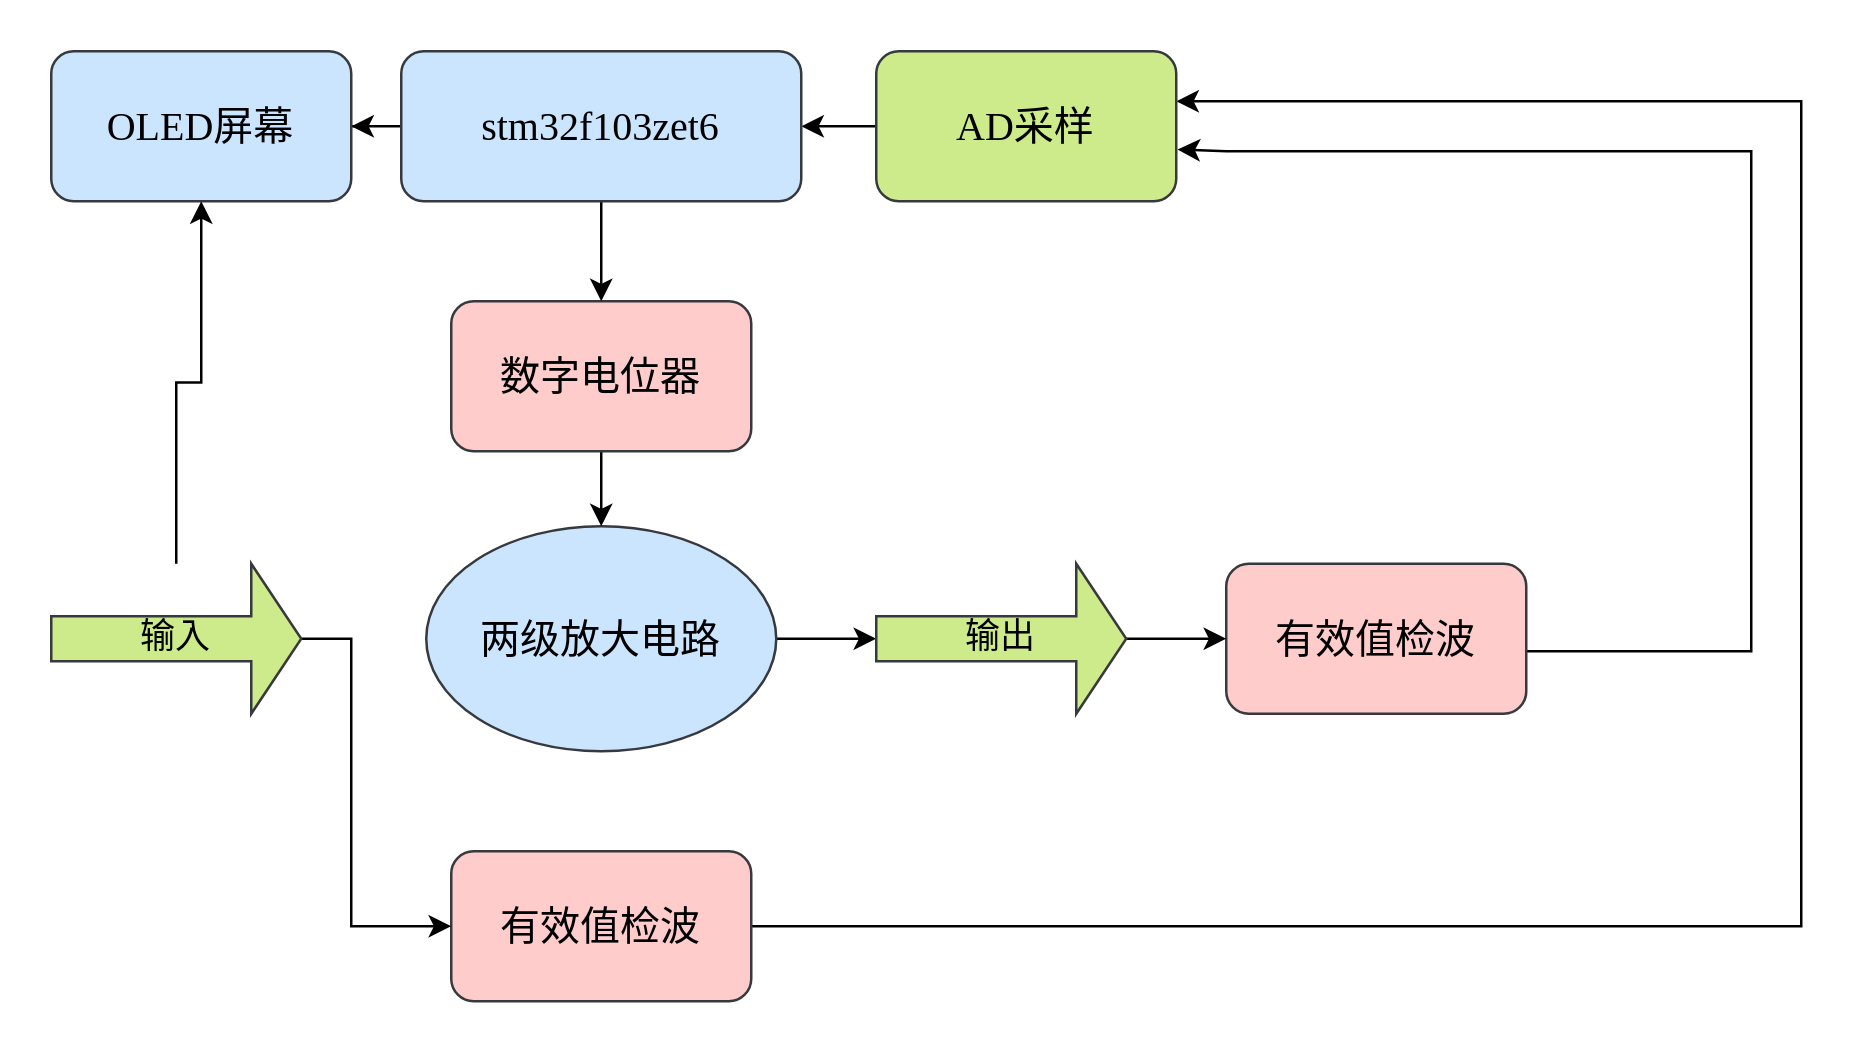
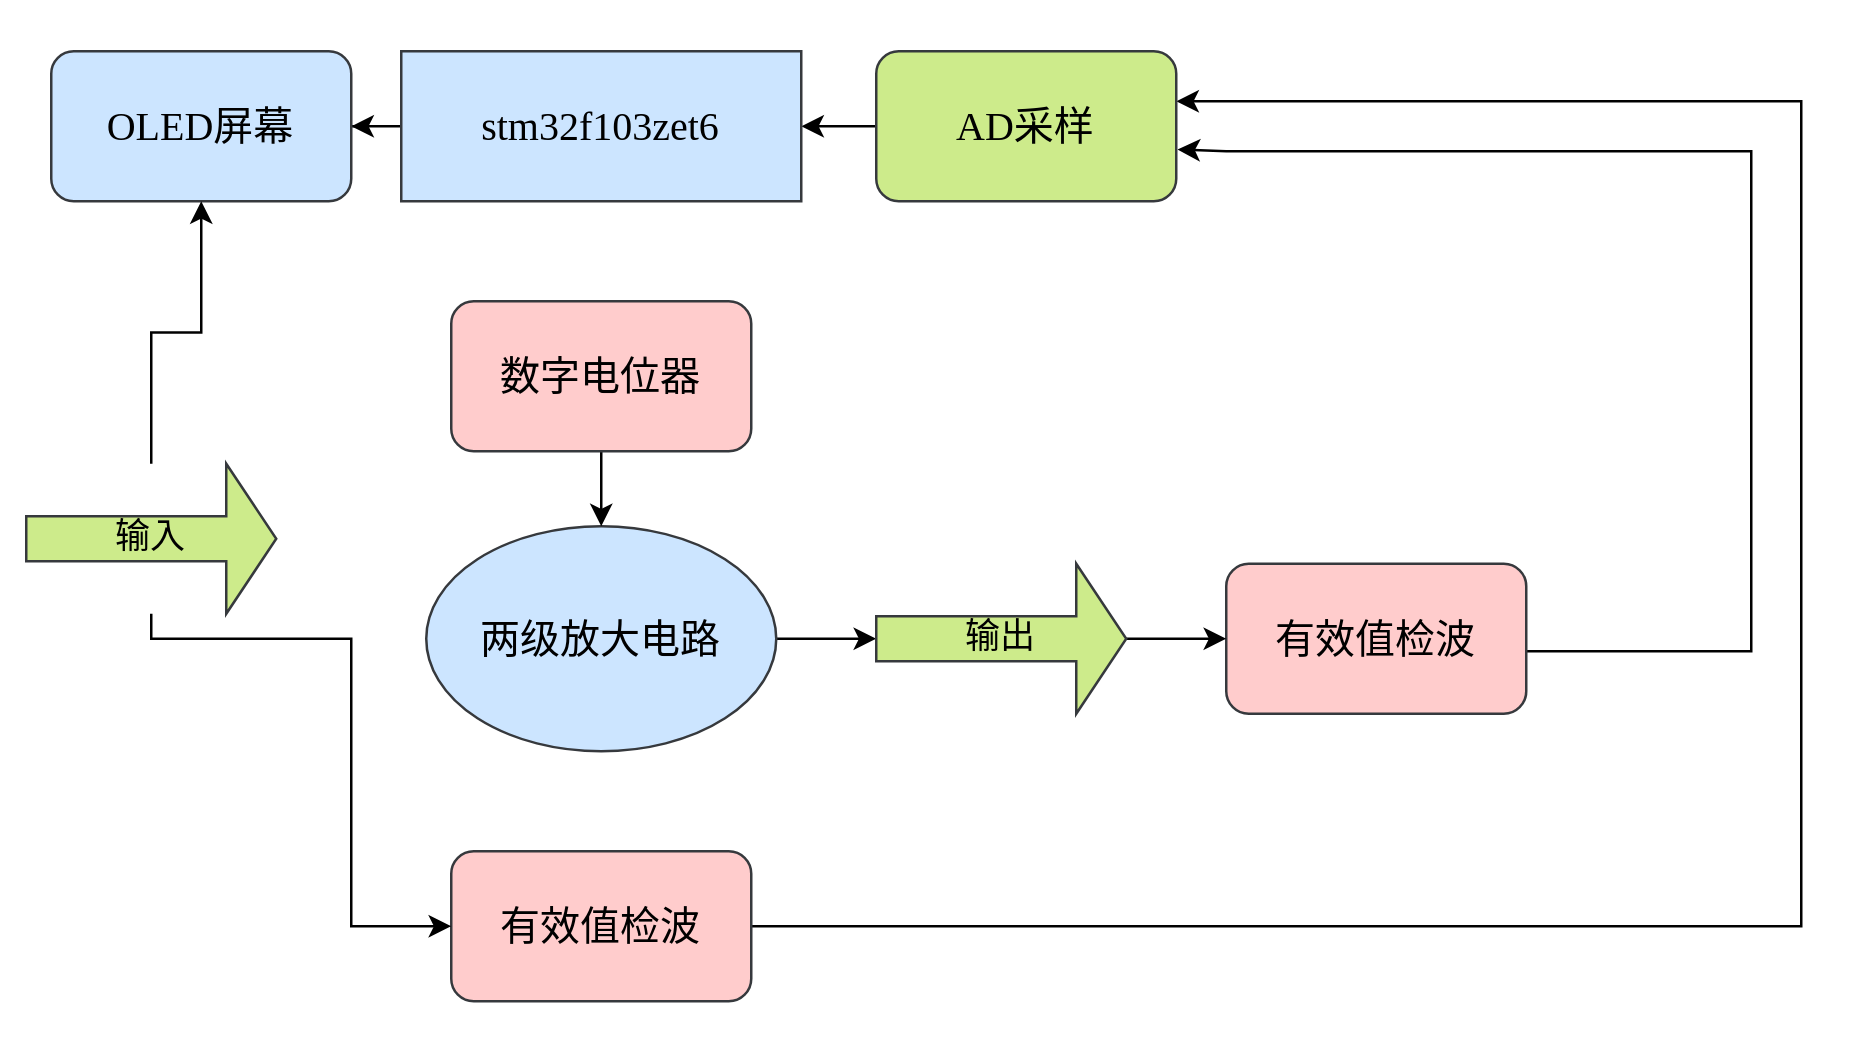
node "stm32f103zet6": shape rounded rectangle -> rectangle
edge "stm32f103zet6" -> "数字电位器": removed
node "输入": moved (176, 639) -> (151, 539)
